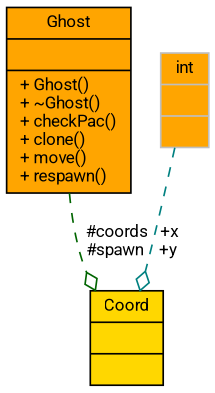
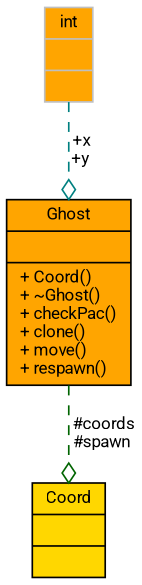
node "Ghost": text "+ Ghost()" -> "+ Coord()"
edge "int" -> "Coord": now "int" -> "Ghost"
